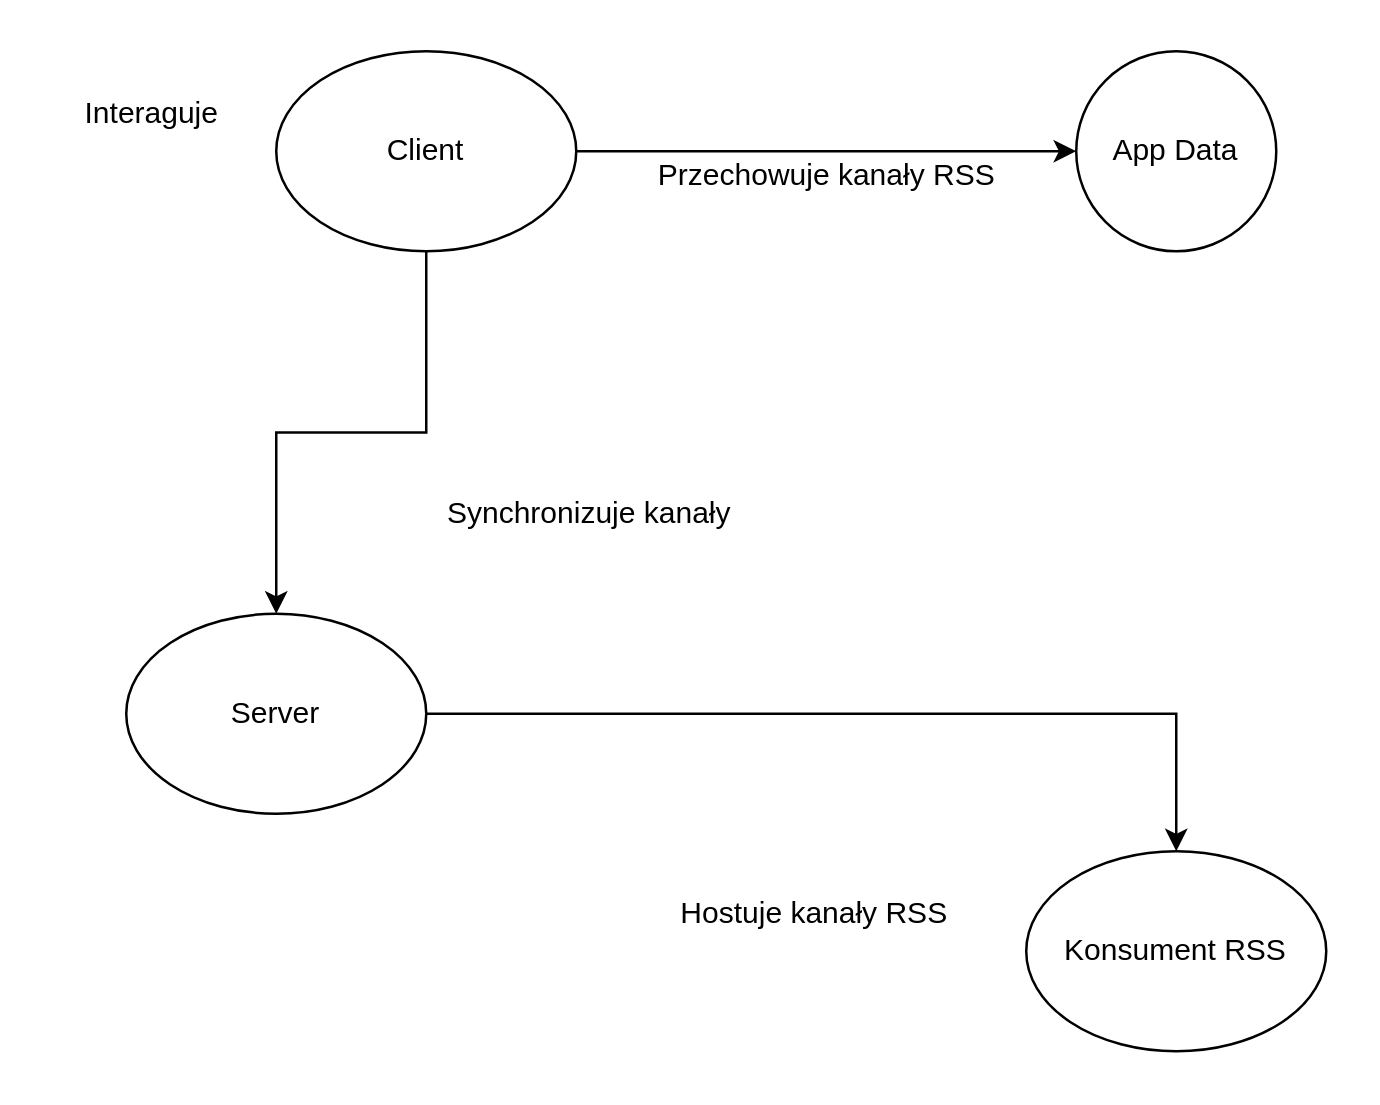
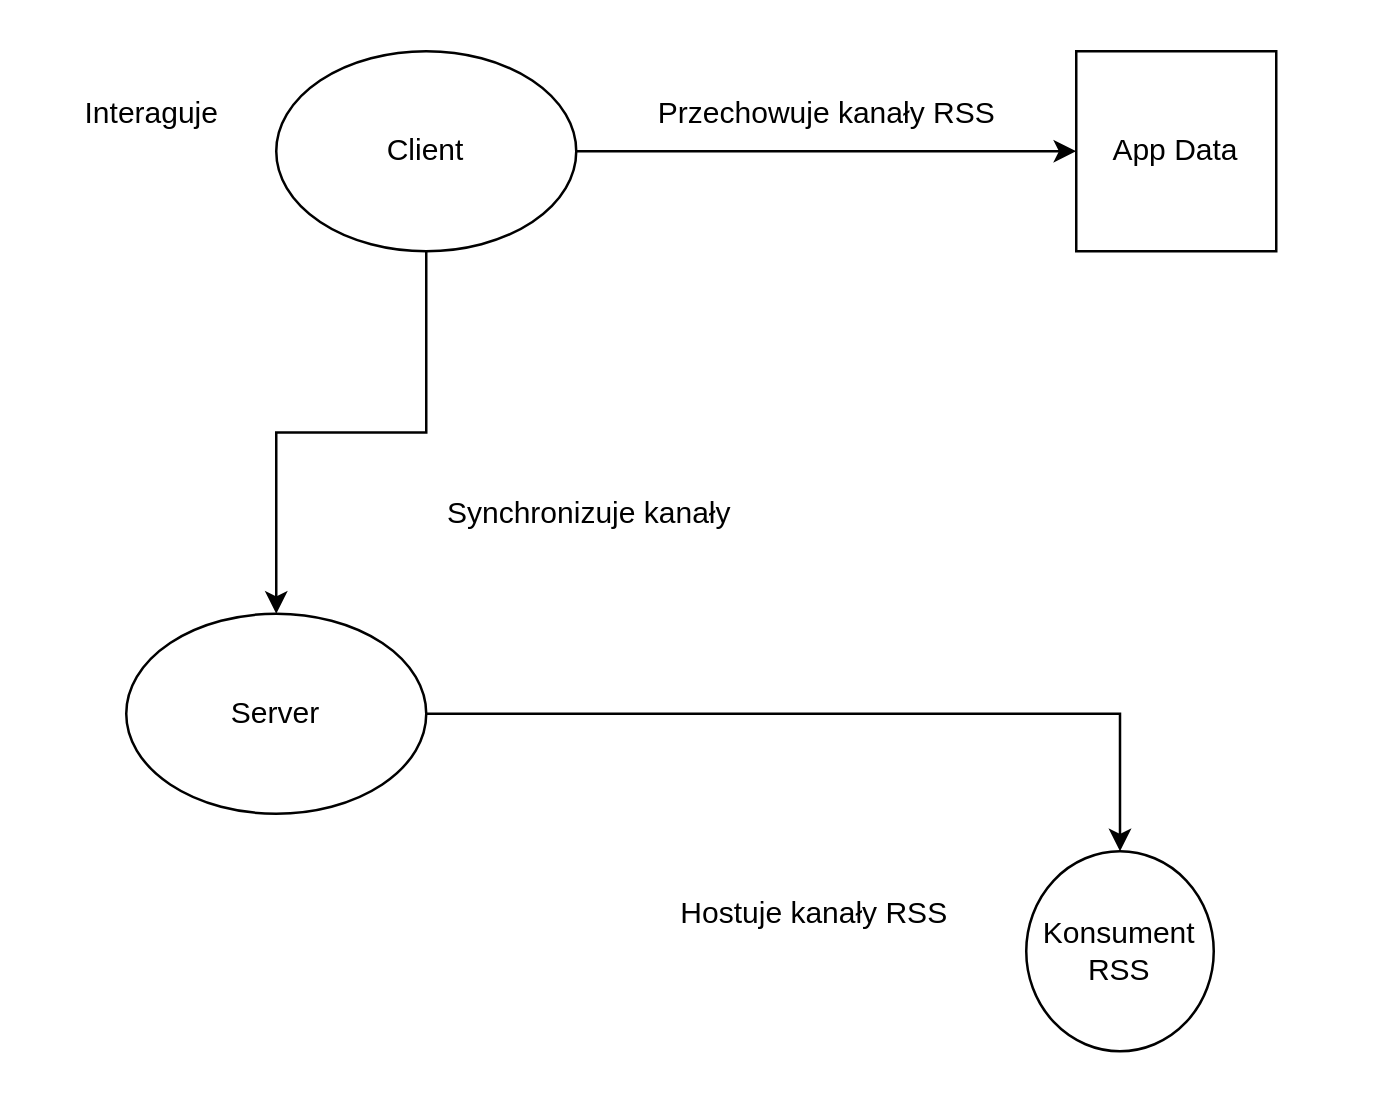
node "App Data": shape ellipse -> rectangle
node "Przechowuje kanały RSS": moved (826, 176) -> (826, 114)
node "Konsument RSS": size 300x200 -> 188x200
